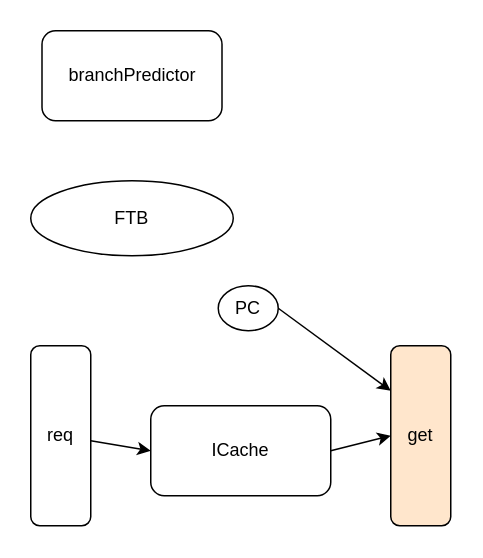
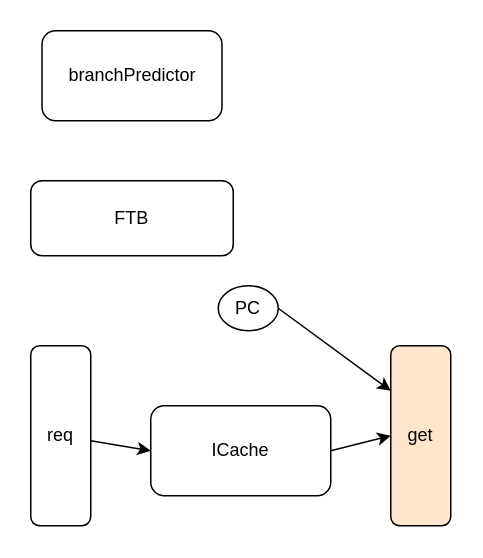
node "FTB": shape ellipse -> rounded rectangle
